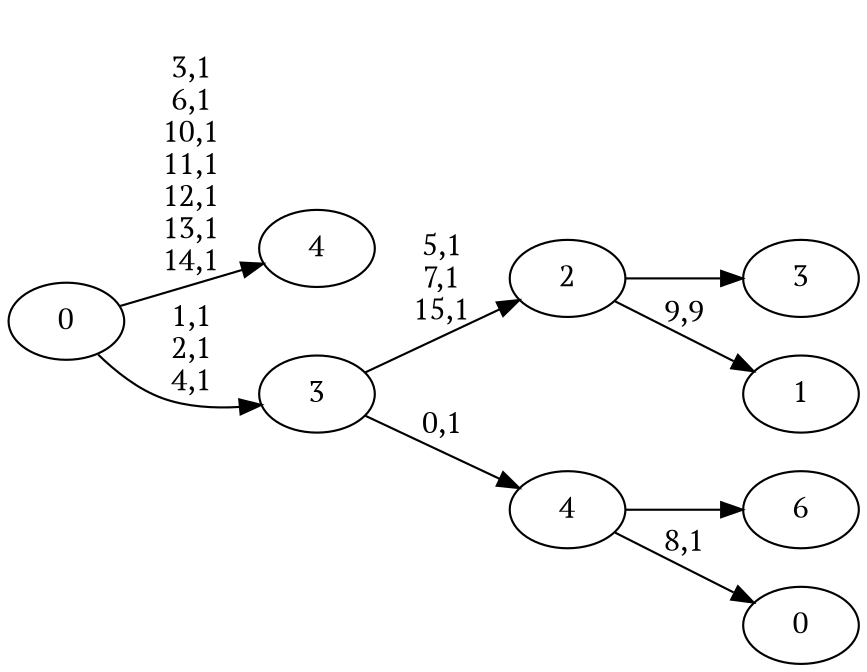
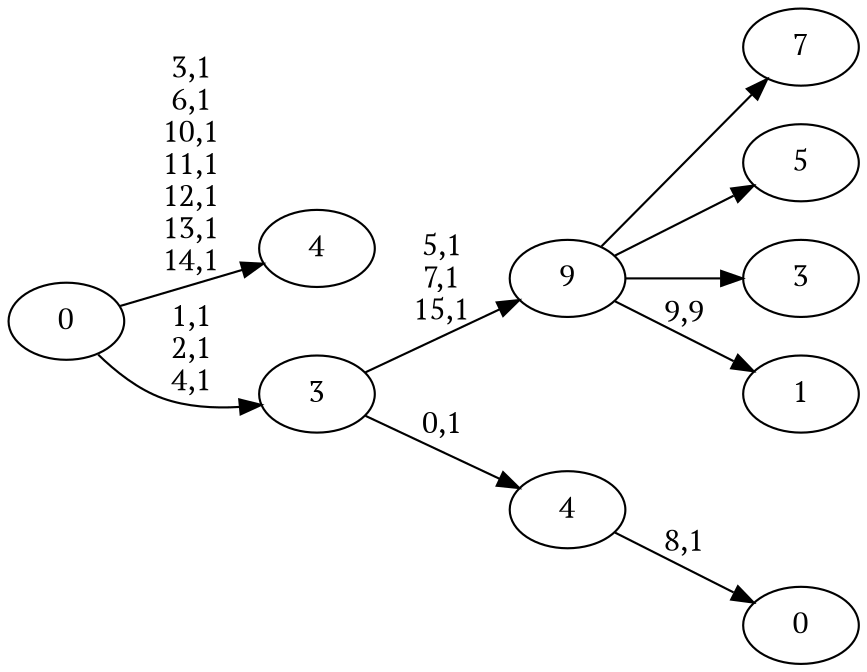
node "7": added
node "5": added
node "2": label "2" -> "9"
node "6": removed
